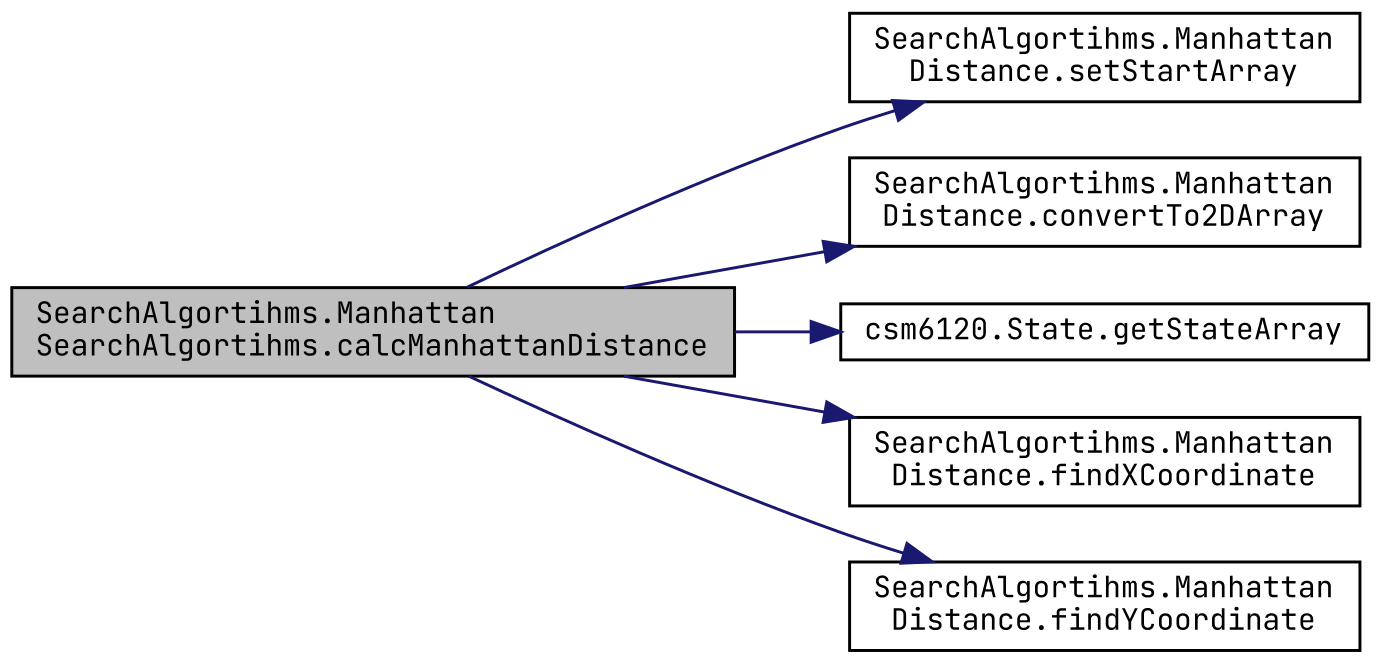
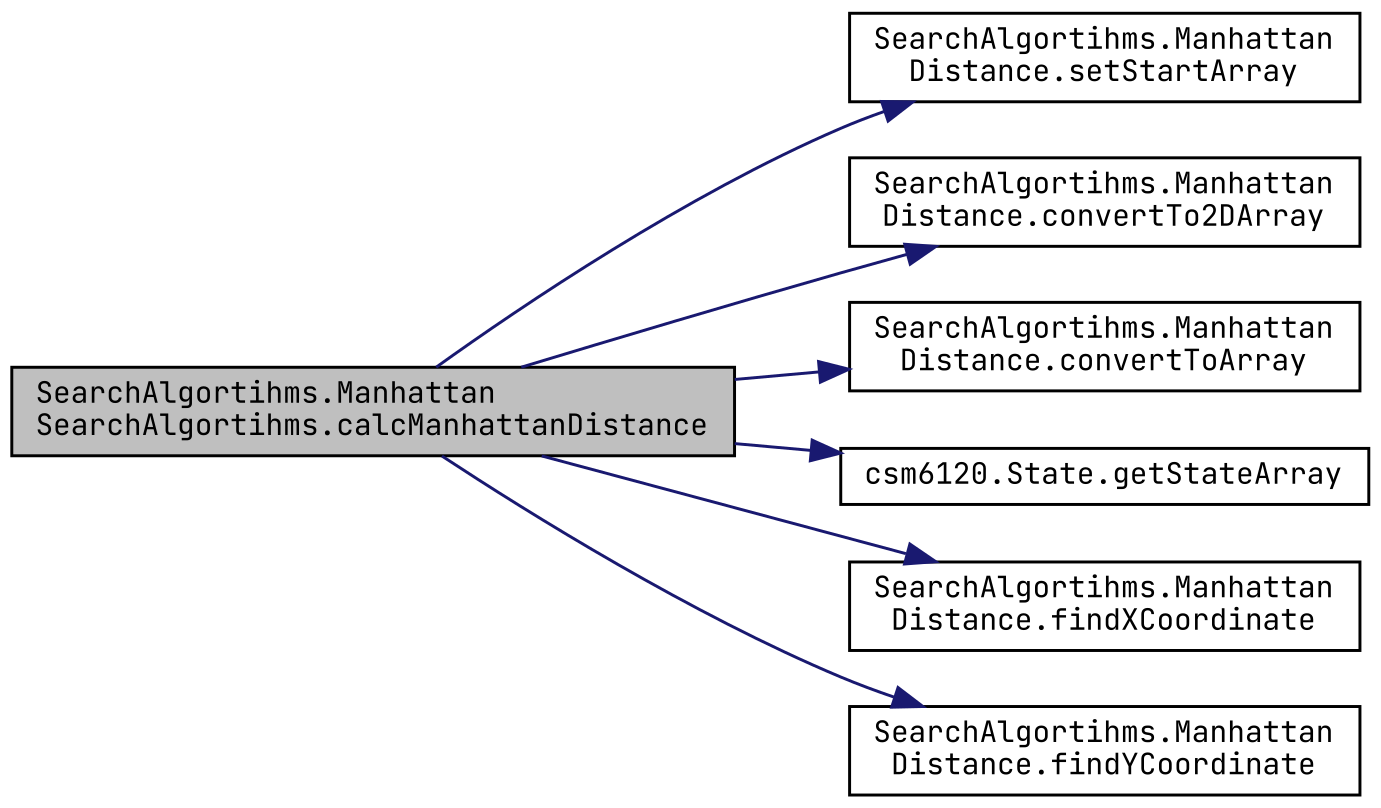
node "SearchAlgortihms.Manhattan Distance.convertToArray": added
